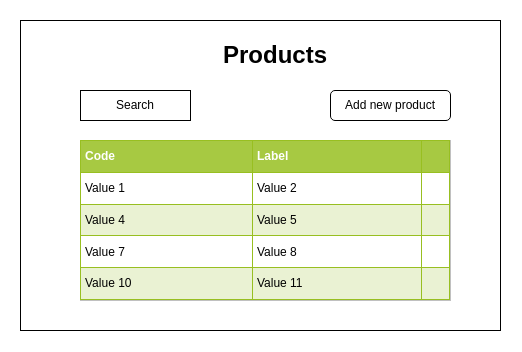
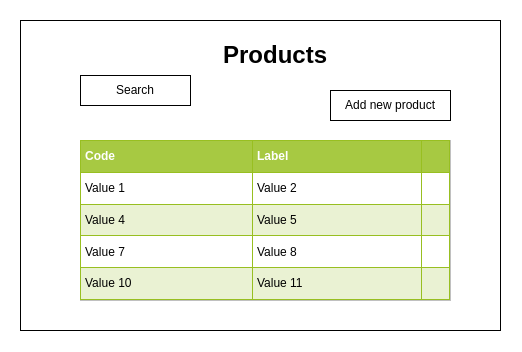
node "Search": moved (136, 106) -> (136, 91)
node "Add new product": shape rounded rectangle -> rectangle
